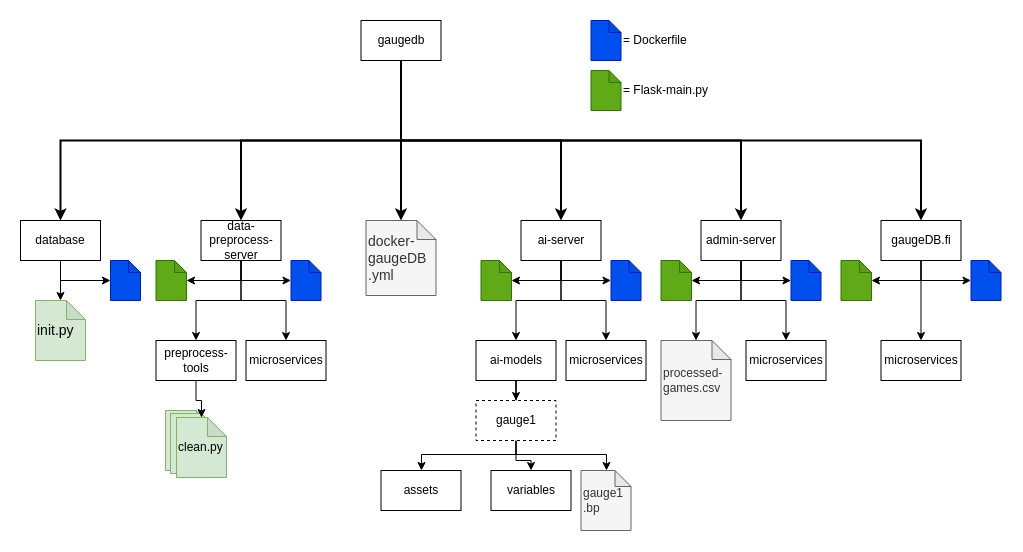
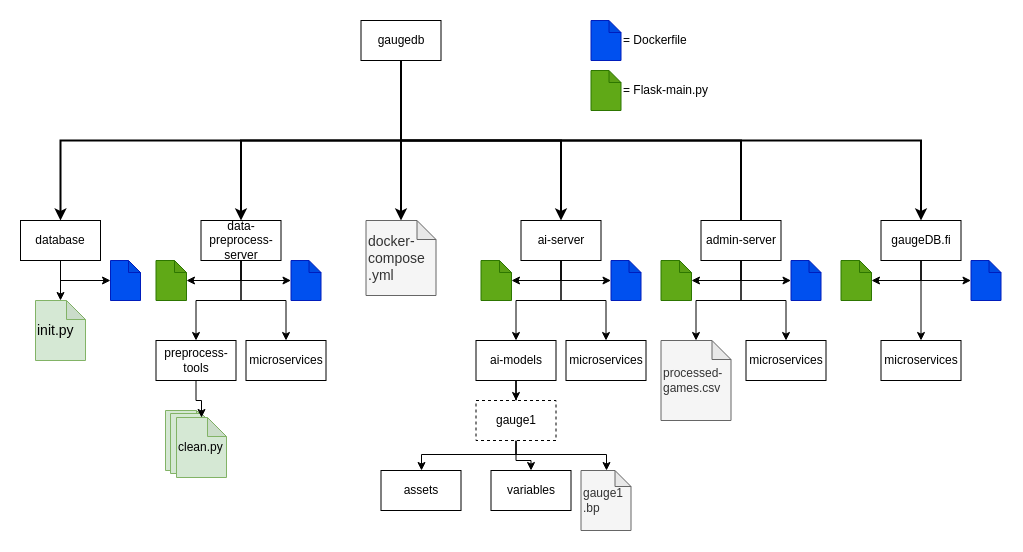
edge "gaugedb" -> "admin-server": arrowhead classic -> none
node "docker-gaugeDB .yml": label "docker-gaugeDB .yml" -> "docker-compose .yml"
